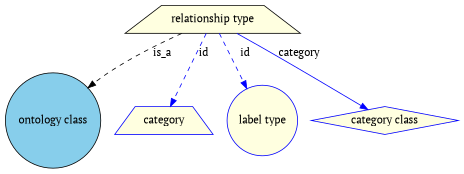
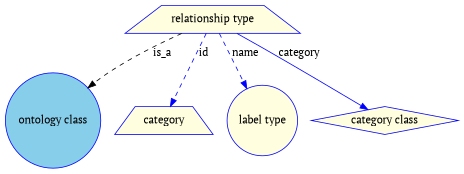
node "relationship type": color black -> blue
edge "relationship type" -> "label type": label "id" -> "name"
node "ontology class": color black -> blue
